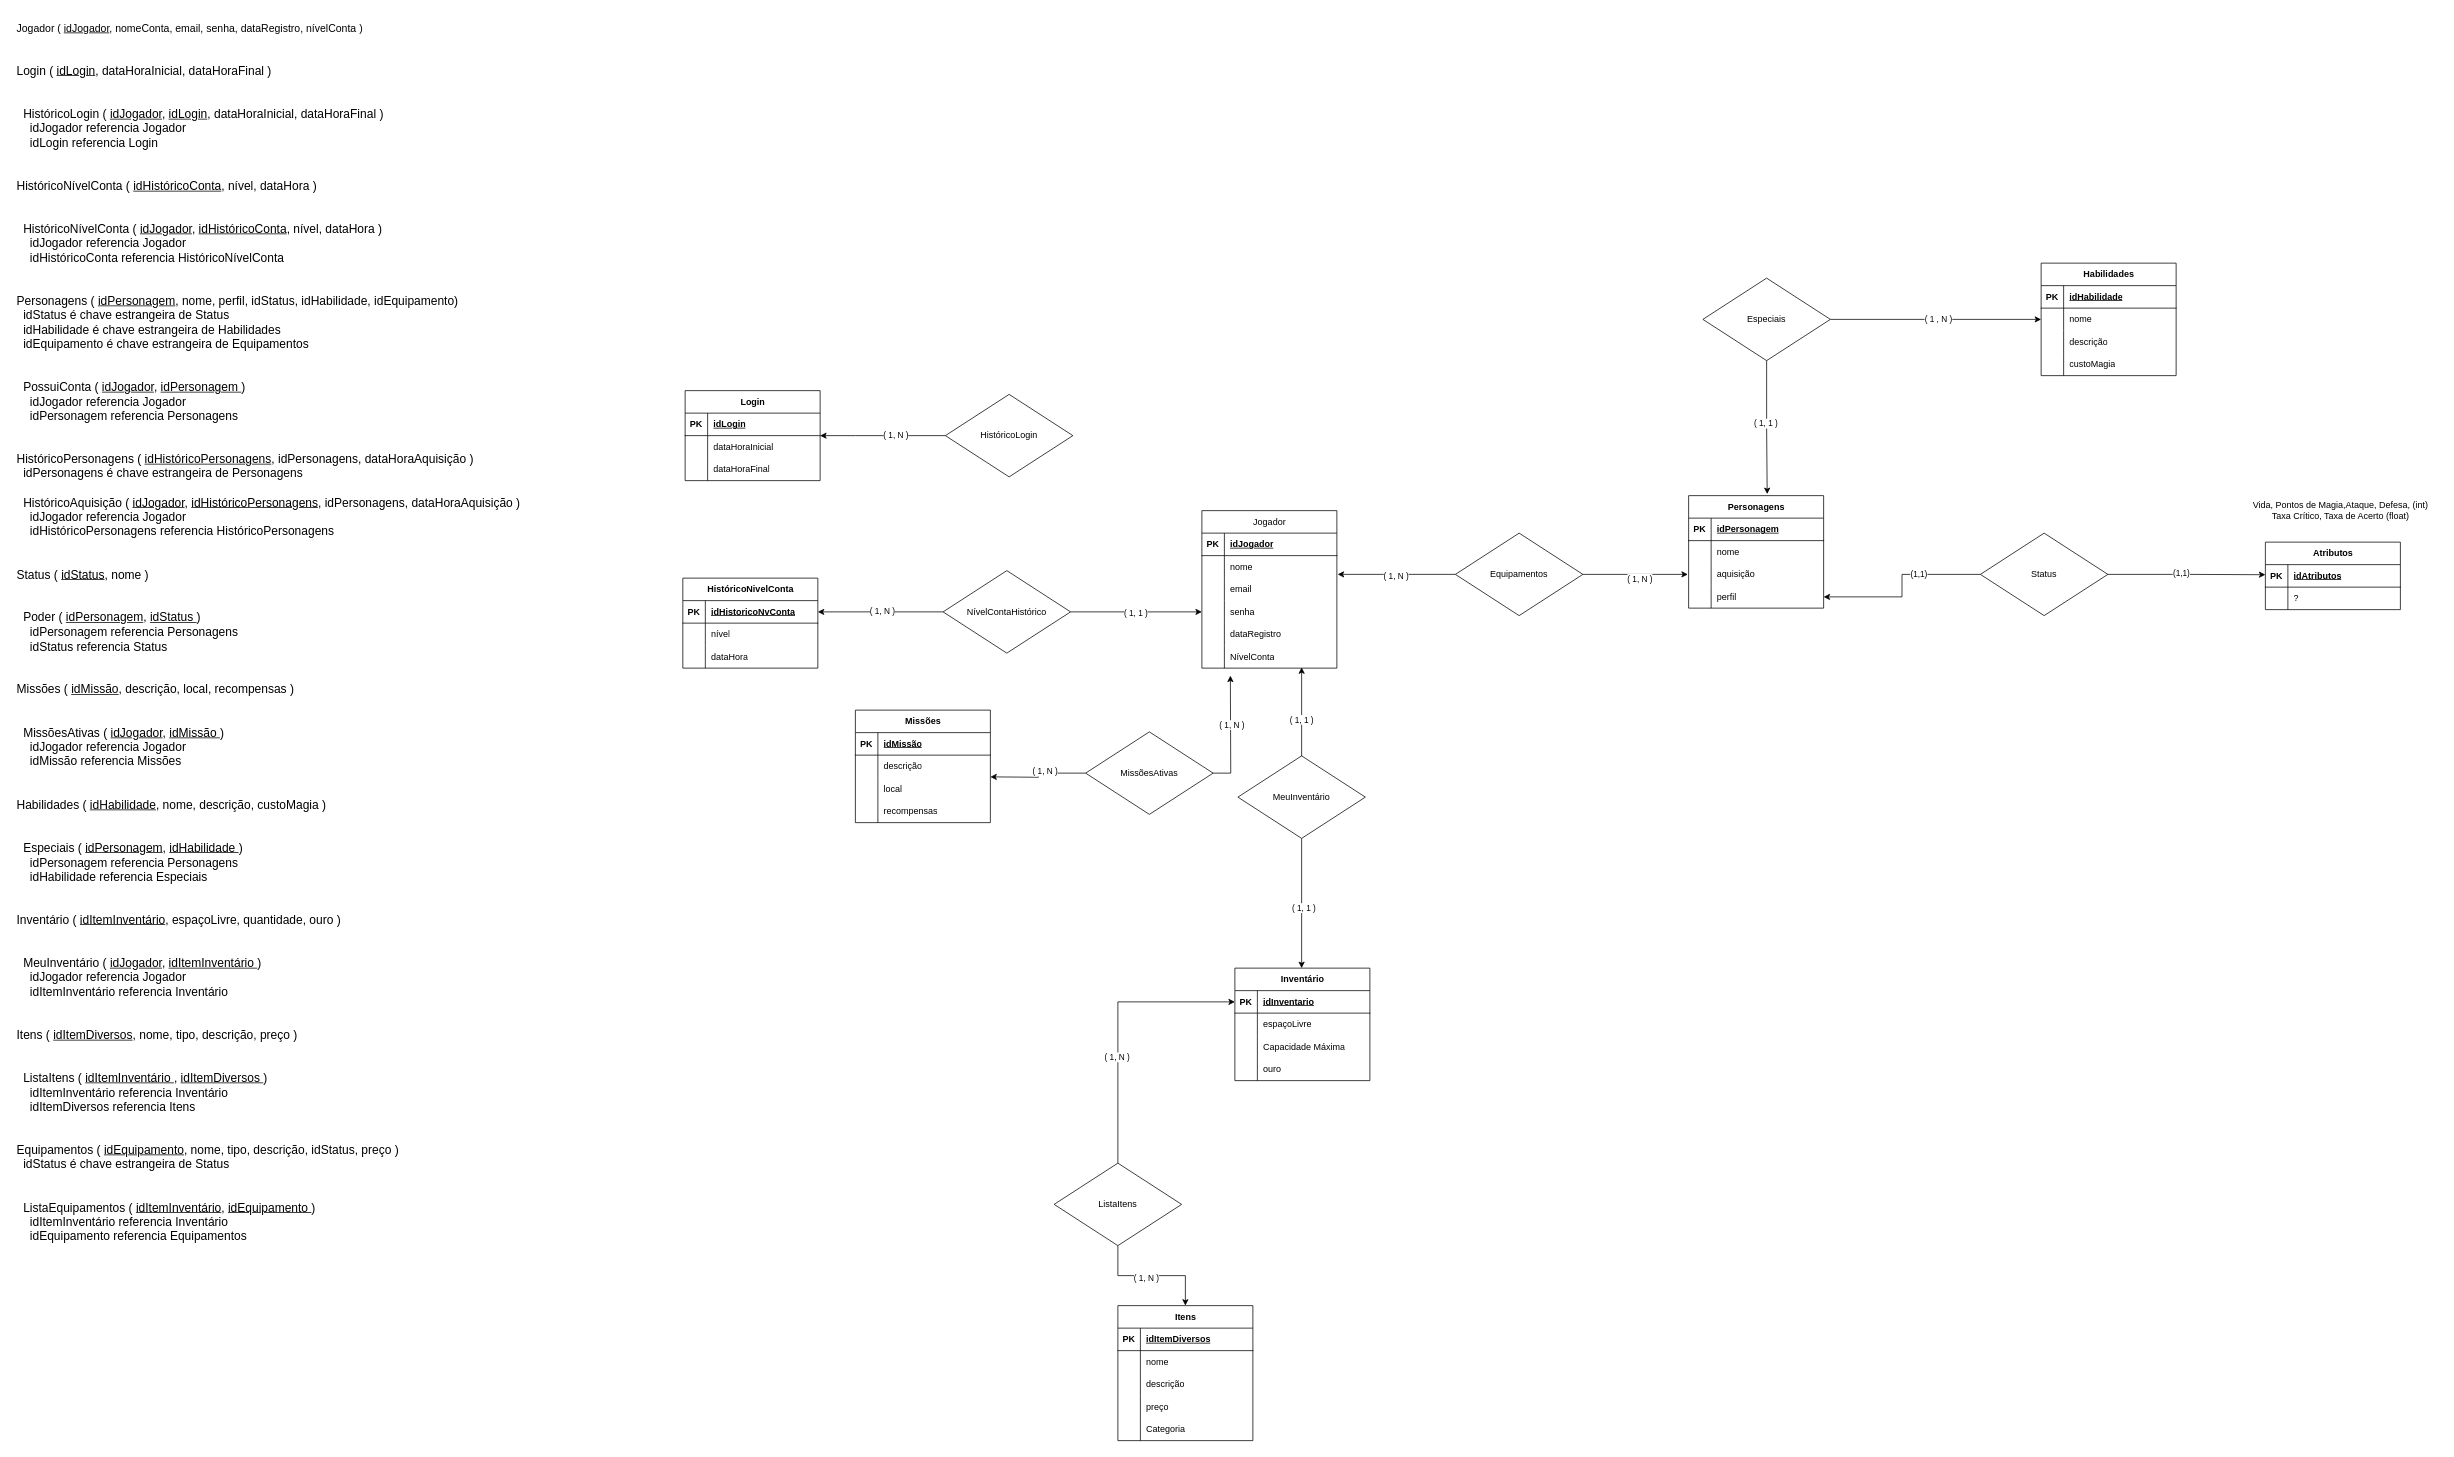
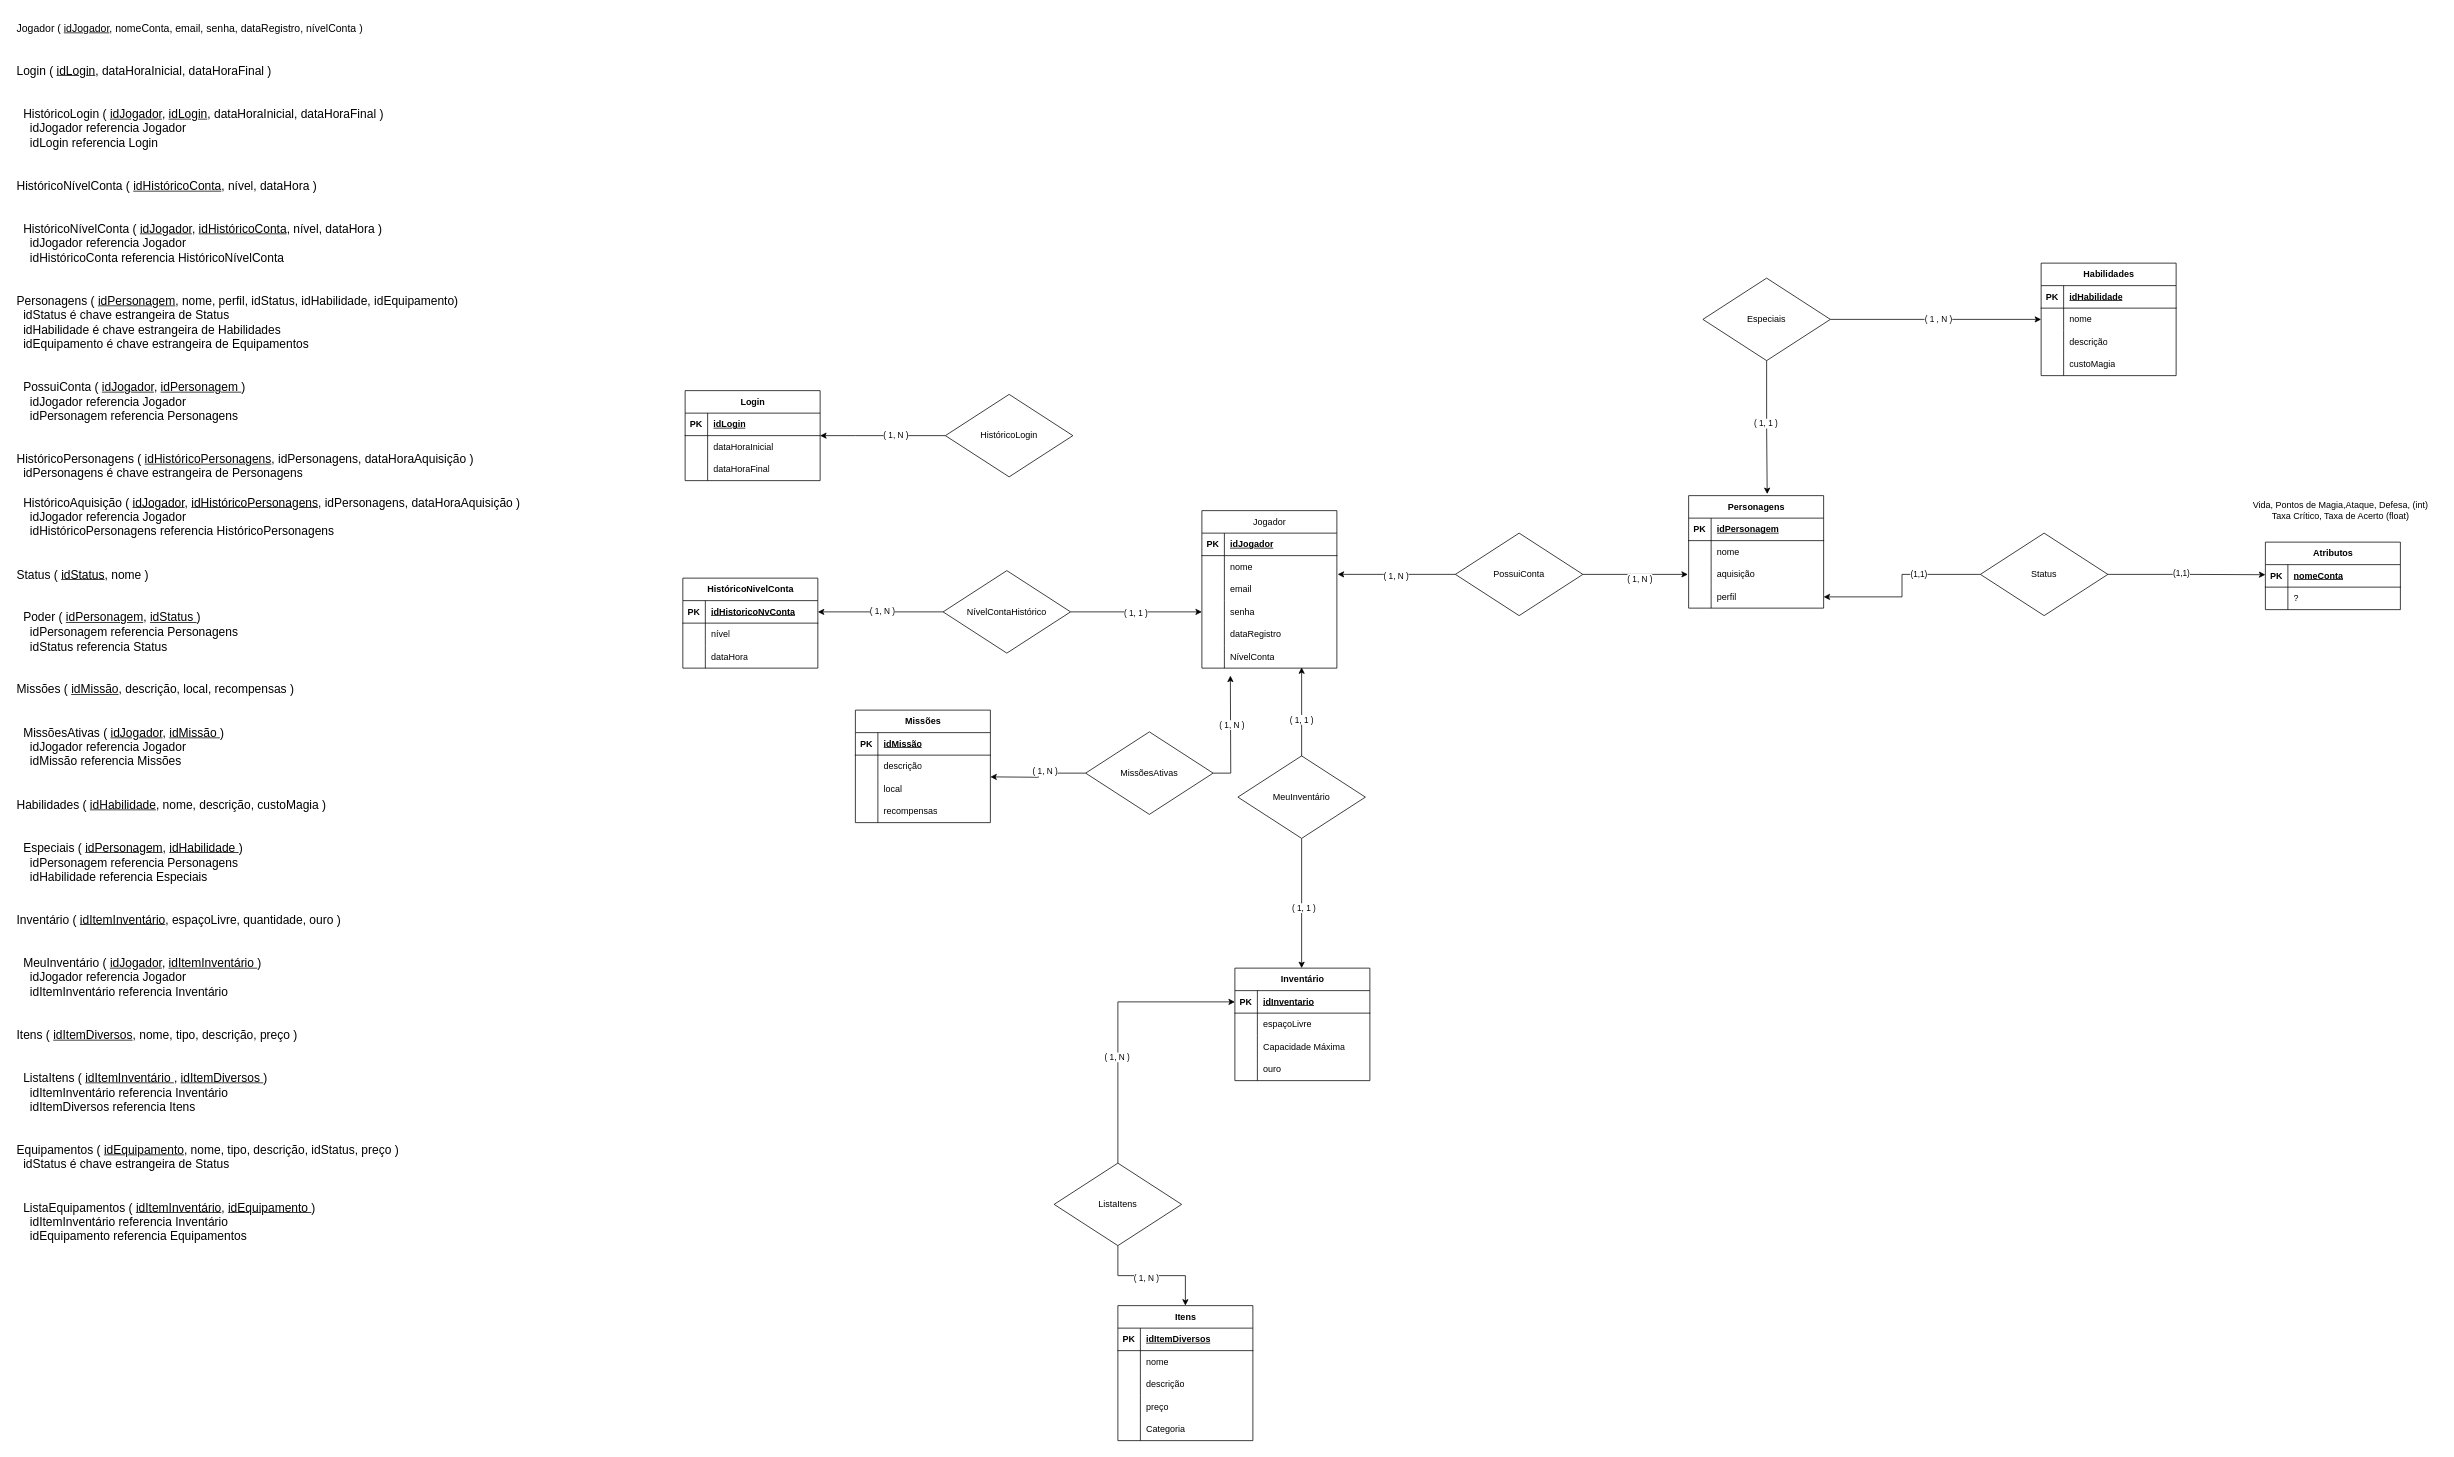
node "Equipamentos": label "Equipamentos" -> "PossuiConta"
node "idAtributos": label "idAtributos" -> "nomeConta"
